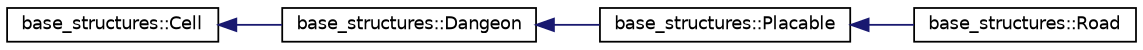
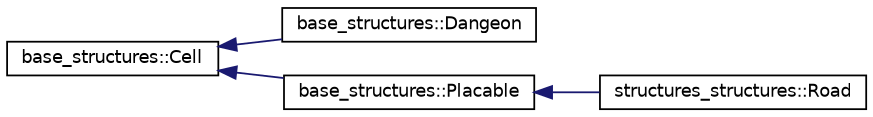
edge "base_structures::Placable" -> "base_structures::Dangeon": now "base_structures::Placable" -> "base_structures::Cell"
node "base_structures::Road": label "base_structures::Road" -> "structures_structures::Road"
